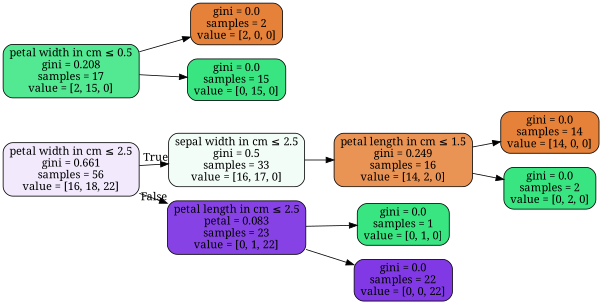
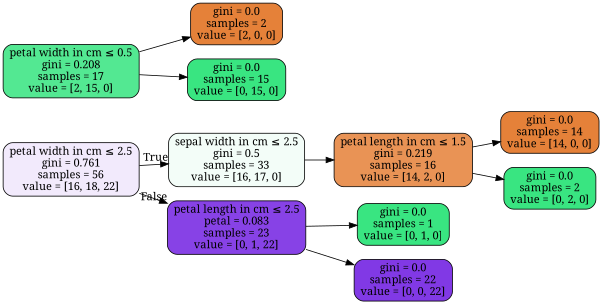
node "petal length in cm ≤ 1.5": text "gini = 0.249" -> "gini = 0.219"
node "petal width in cm ≤ 2.5": text "gini = 0.661" -> "gini = 0.761"
